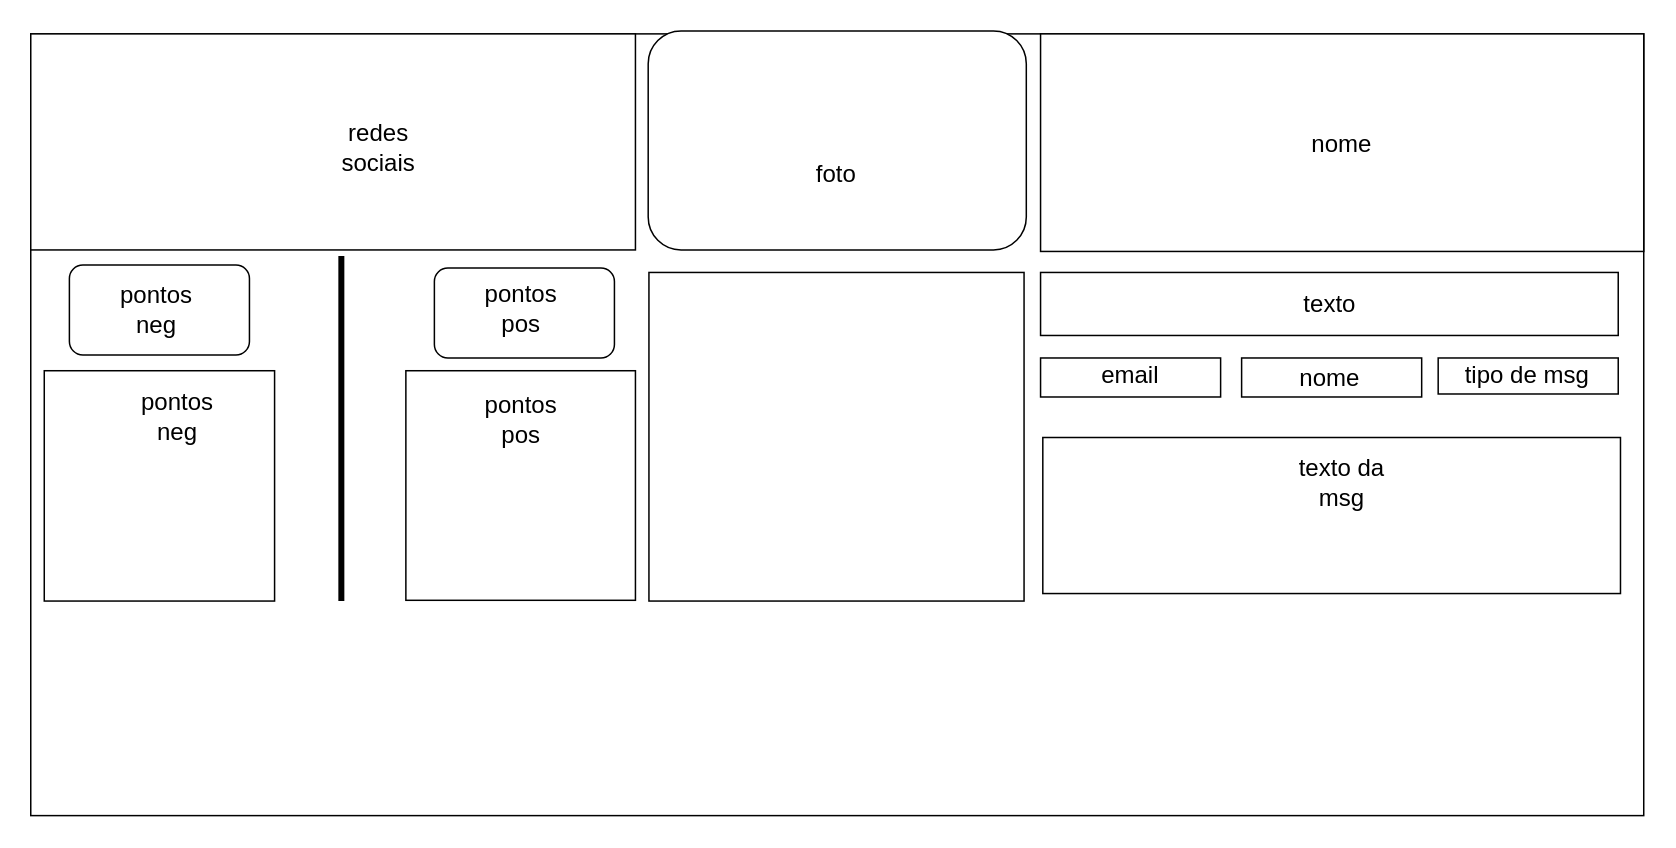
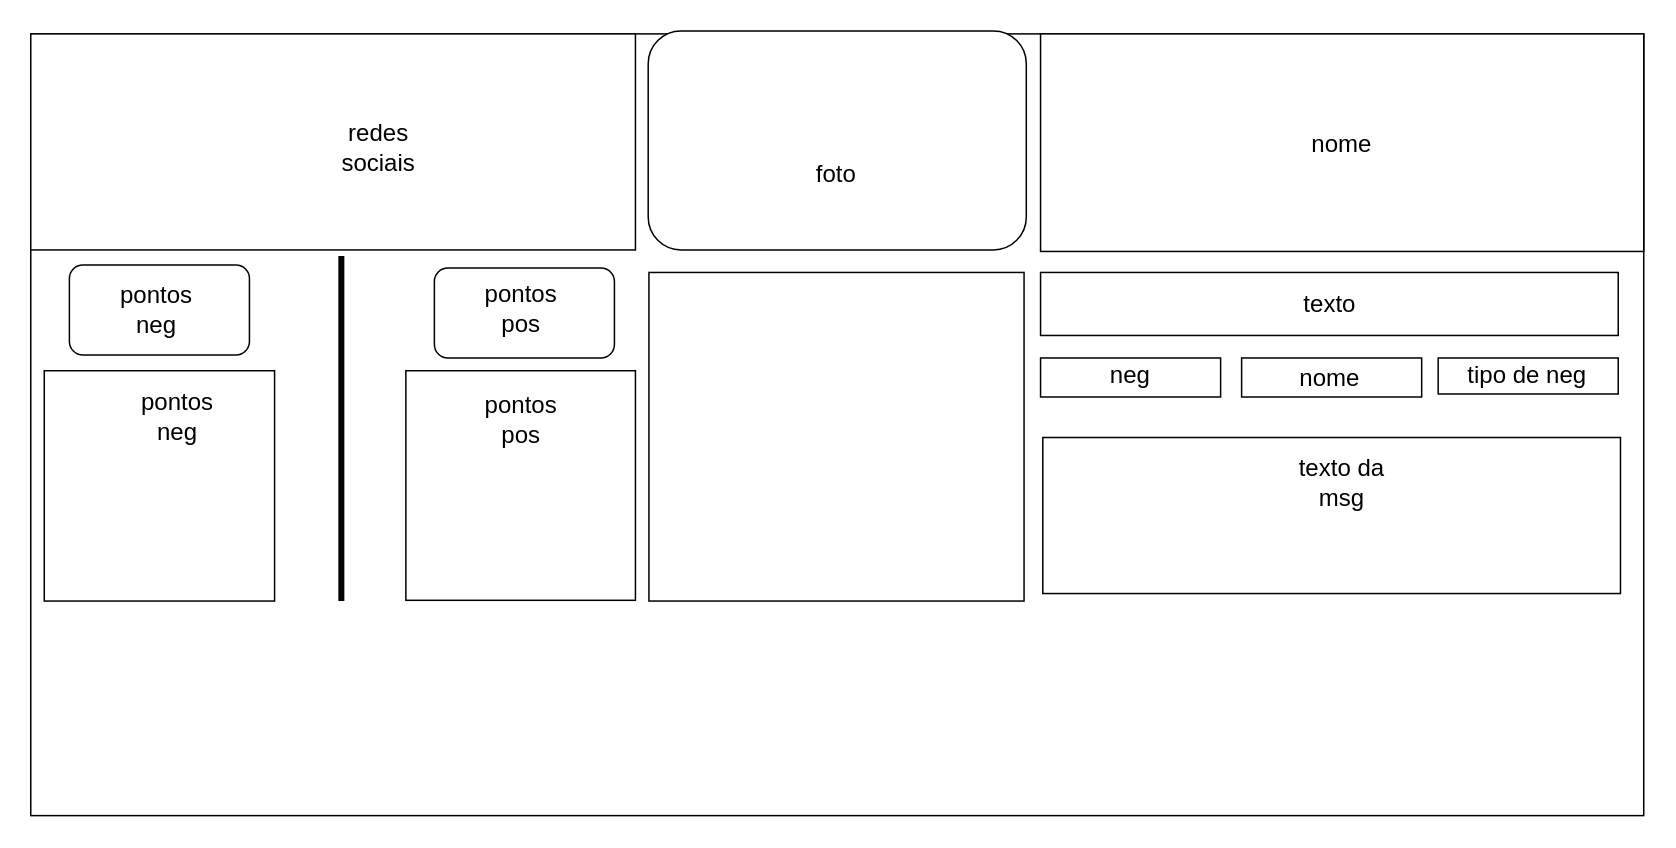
node "email": label "email" -> "neg"
node "tipo de msg": label "tipo de msg" -> "tipo de neg"
